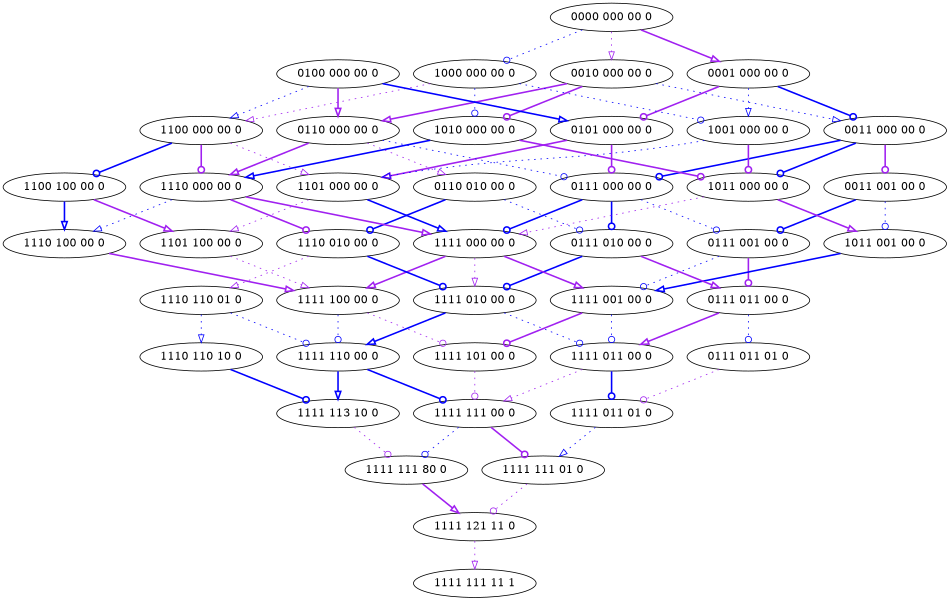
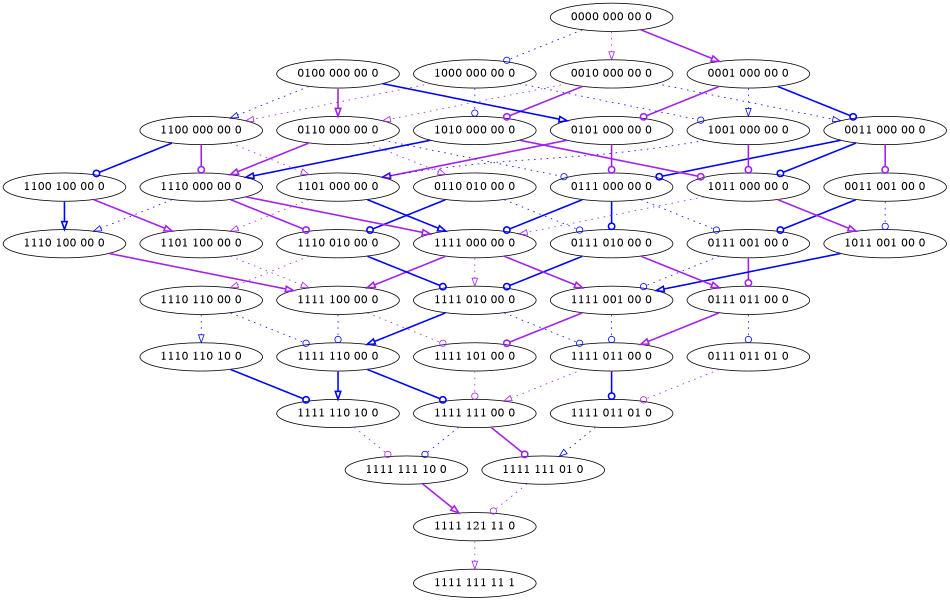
edge "0010 000 00 0" -> "0110 000 00 0": style bold -> dotted
node "1110 110 01 0": label "1110 110 01 0" -> "1110 110 00 0"
node "1111 113 10 0": label "1111 113 10 0" -> "1111 110 10 0"
node "1111 111 80 0": label "1111 111 80 0" -> "1111 111 10 0"
